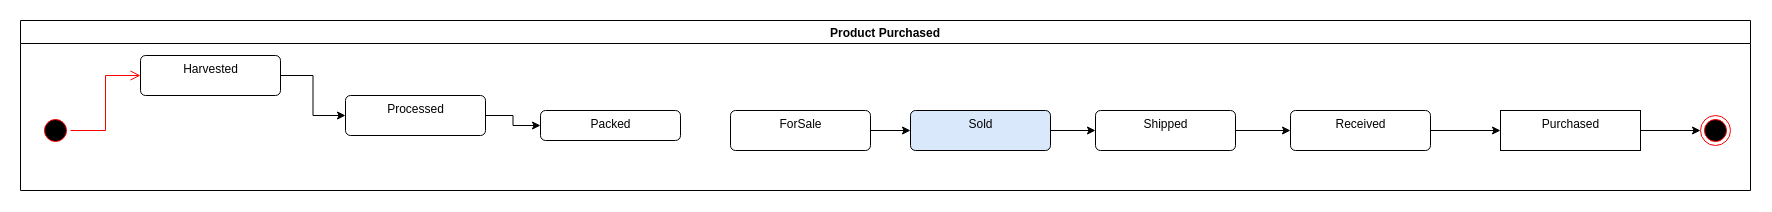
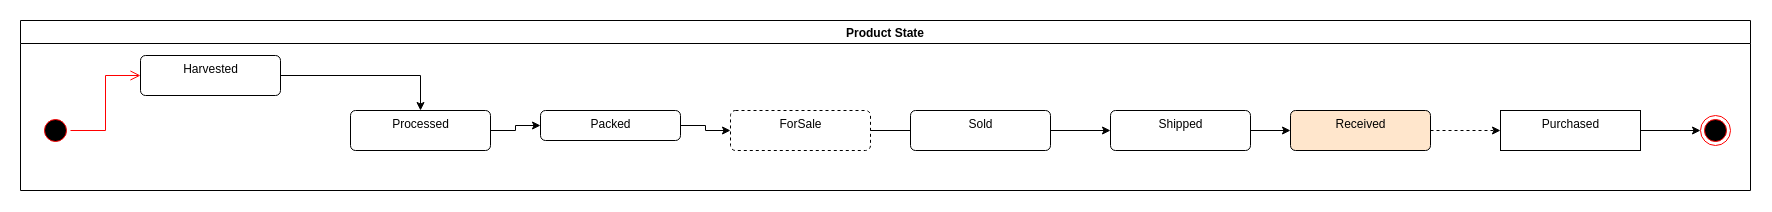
node "Product Purchased": label "Product Purchased" -> "Product State"
node "Processed": moved (416, 116) -> (421, 131)
edge "Packed" -> "ForSale": added
node "ForSale": style solid -> dashed
edge "ForSale" -> "Sold": arrowhead classic -> none
node "Sold": fillcolor #dae8fc -> #ffffff
node "Shipped": moved (1166, 131) -> (1181, 131)
node "Received": fillcolor #ffffff -> #ffe6cc
edge "Received" -> "Purchased": style solid -> dashed
